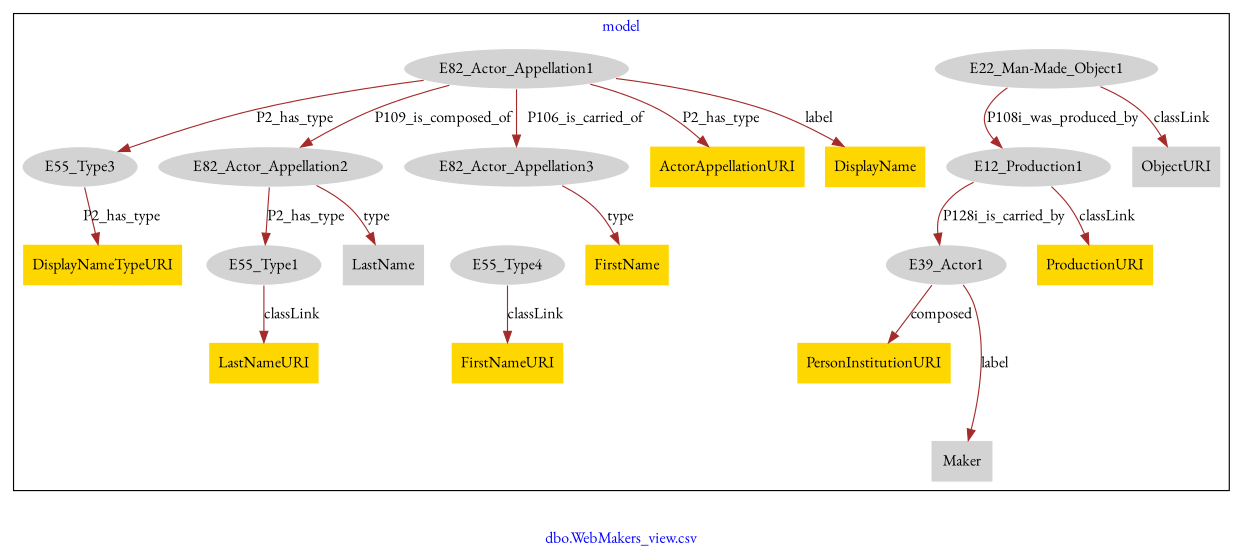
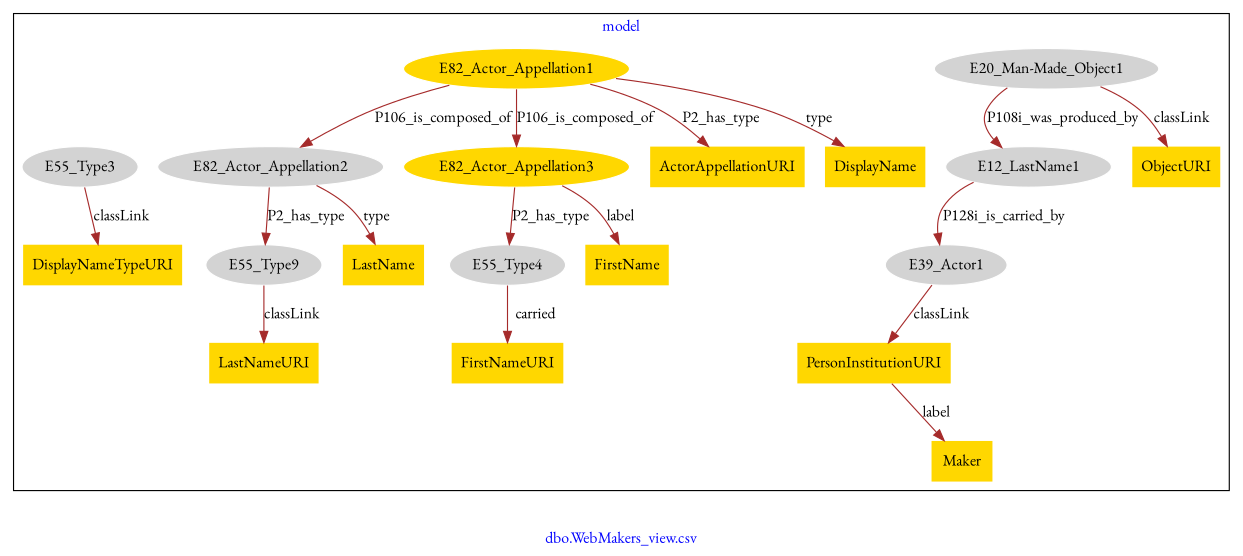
node "E82_Actor_Appellation1": fillcolor lightgray -> gold
node "E22_Man-Made_Object1": label "E22_Man-Made_Object1" -> "E20_Man-Made_Object1"
edge "E82_Actor_Appellation1" -> "E55_Type3": removed, label "P2_has_type"
edge "E82_Actor_Appellation1" -> "E82_Actor_Appellation2": label "P109_is_composed_of" -> "P106_is_composed_of"
edge "E82_Actor_Appellation1" -> "E82_Actor_Appellation3": label "P106_is_carried_of" -> "P106_is_composed_of"
edge "E82_Actor_Appellation1" -> "DisplayName": label "label" -> "type"
node "E82_Actor_Appellation3": fillcolor lightgray -> gold
node "E12_Production1": label "E12_Production1" -> "E12_LastName1"
node "ObjectURI": fillcolor lightgray -> gold
edge "E82_Actor_Appellation3" -> "E55_Type4": added, label "P2_has_type"
edge "E55_Type3" -> "DisplayNameTypeURI": label "P2_has_type" -> "classLink"
edge "E82_Actor_Appellation3" -> "FirstName": label "type" -> "label"
node "E55_Type1": label "E55_Type1" -> "E55_Type9"
node "LastName": fillcolor lightgray -> gold
node "ProductionURI": removed
edge "E55_Type4" -> "FirstNameURI": label "classLink" -> "carried"
edge "E39_Actor1" -> "PersonInstitutionURI": label "composed" -> "classLink"
edge "E39_Actor1" -> "Maker": now "PersonInstitutionURI" -> "Maker"
node "Maker": fillcolor lightgray -> gold
